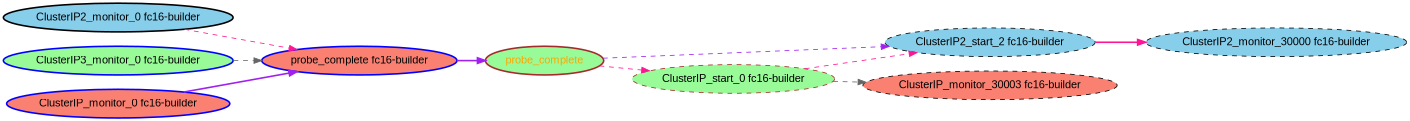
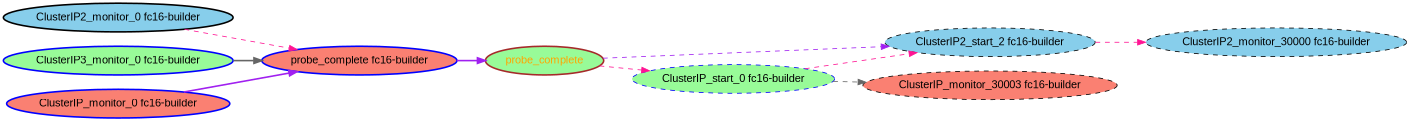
edge "ClusterIP2_start_2 fc16-builder" -> "ClusterIP2_monitor_30000 fc16-builder": style bold -> dashed
edge "ClusterIP3_monitor_0 fc16-builder" -> "probe_complete fc16-builder": style dashed -> bold
node "ClusterIP_start_0 fc16-builder": color brown -> blue
